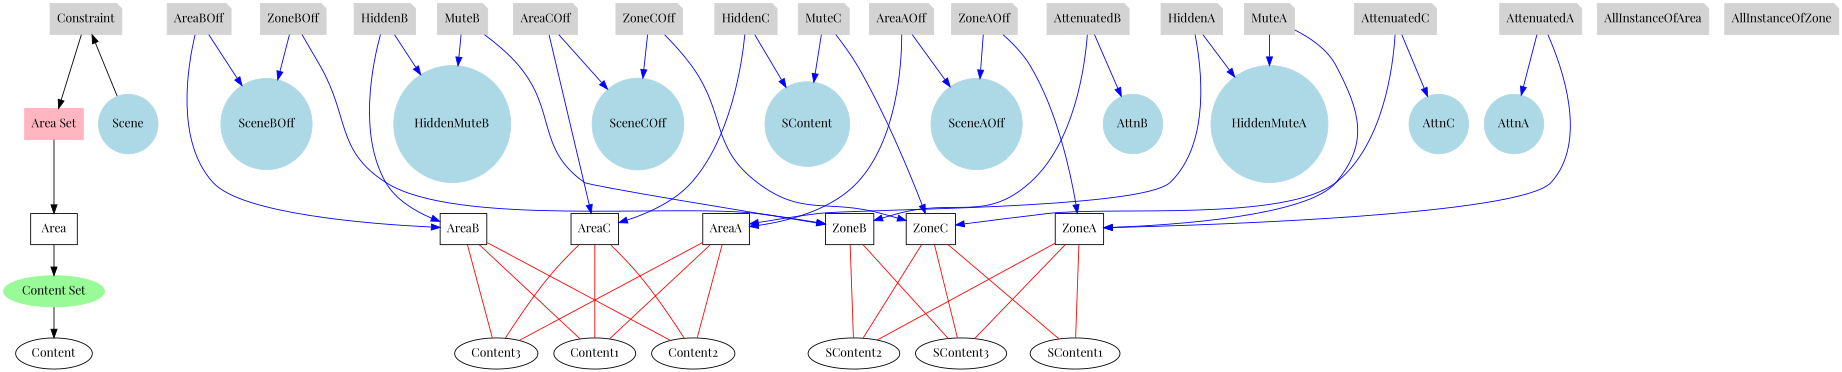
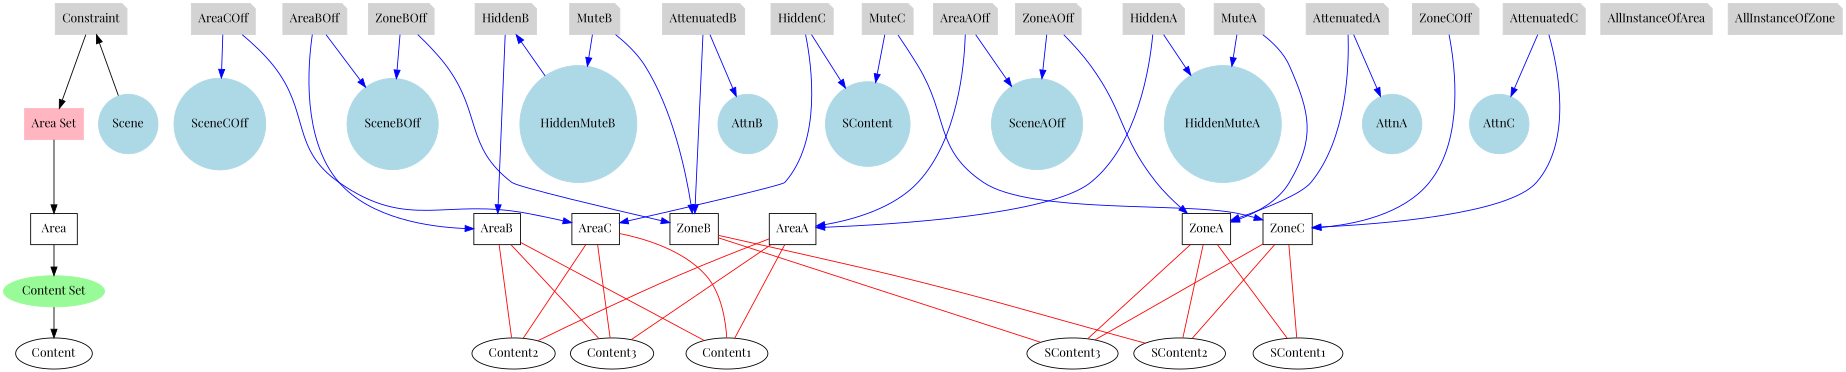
edge "HiddenB" -> "HiddenMuteB": reversed
edge "ZoneCOff" -> "SceneCOff": removed
